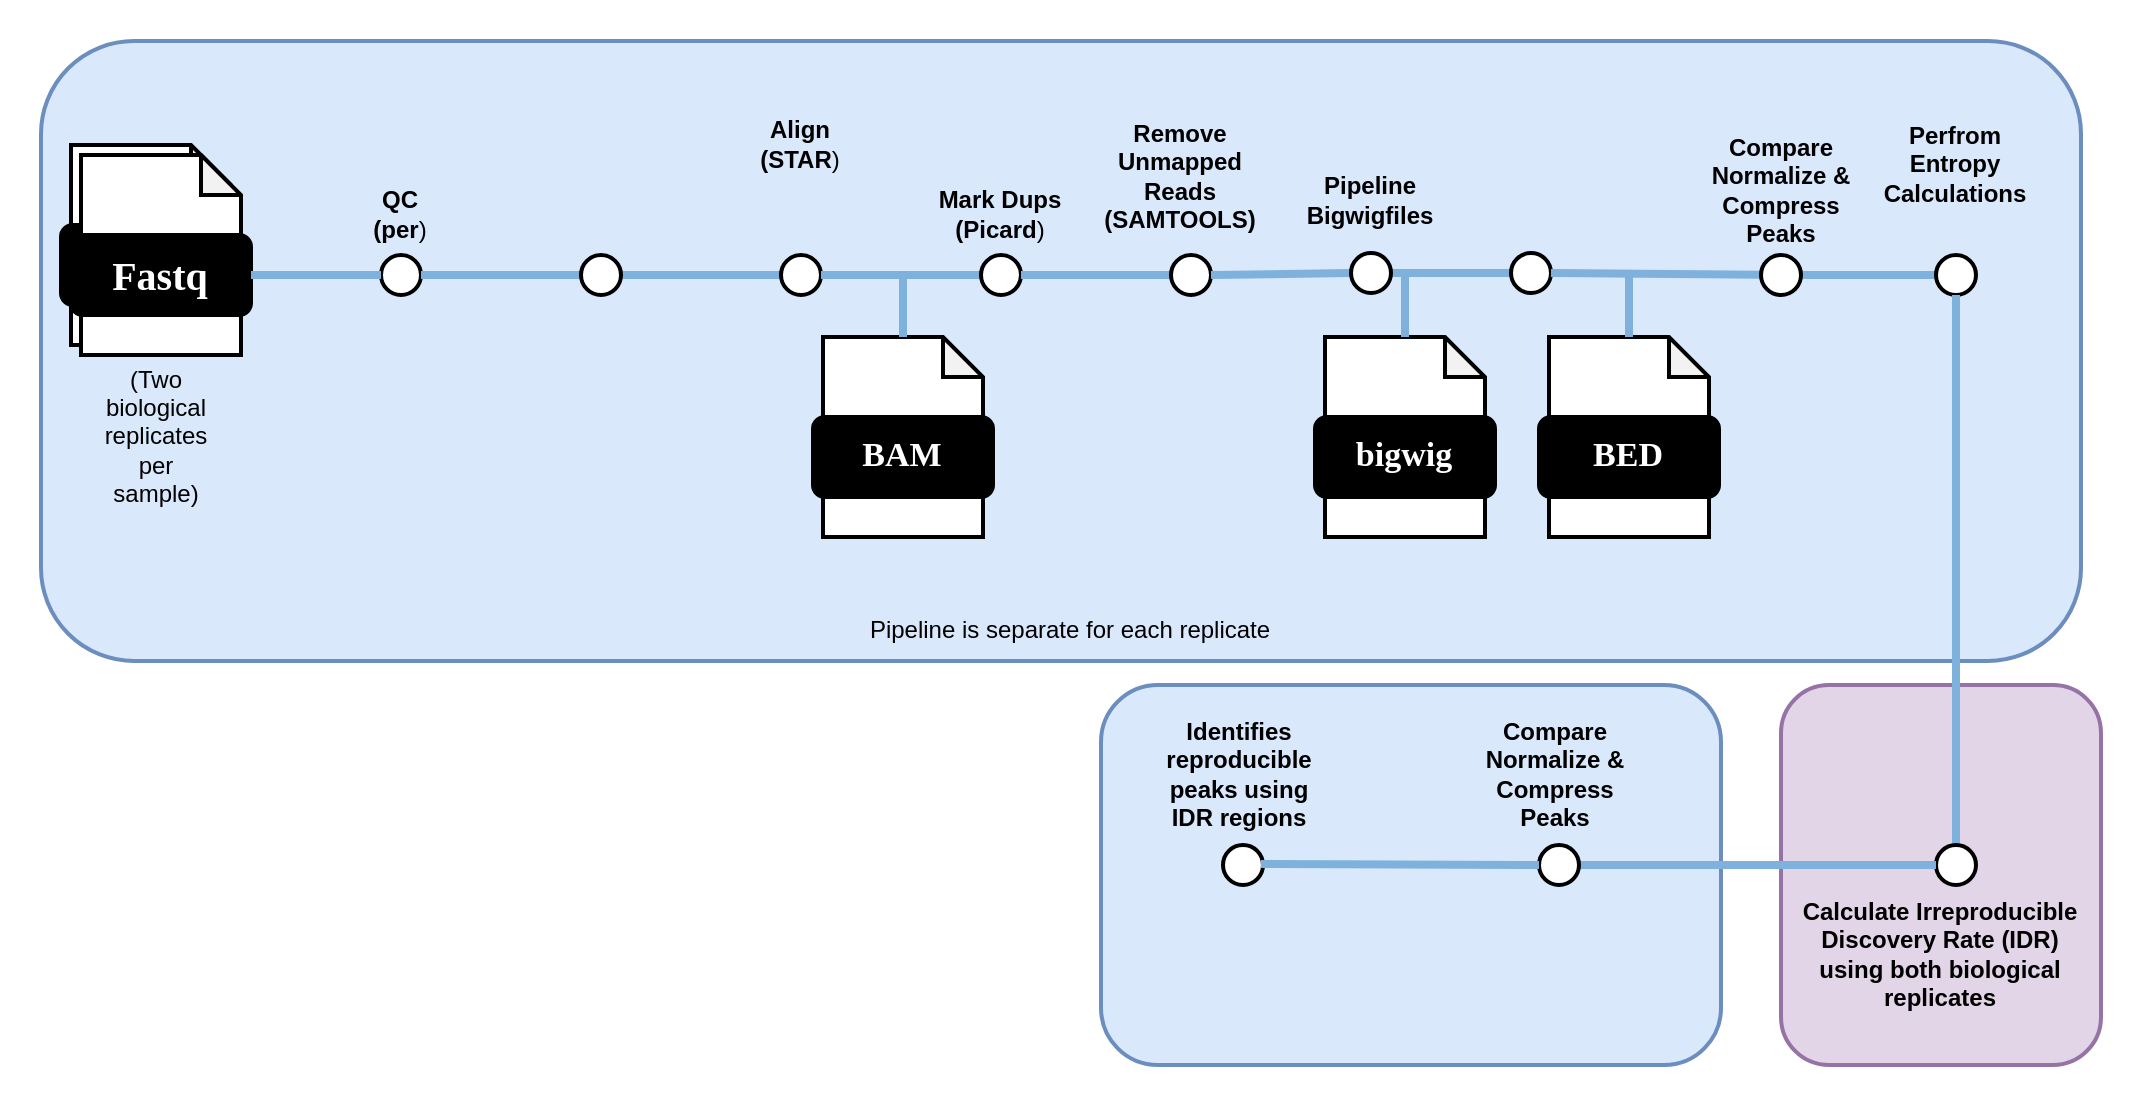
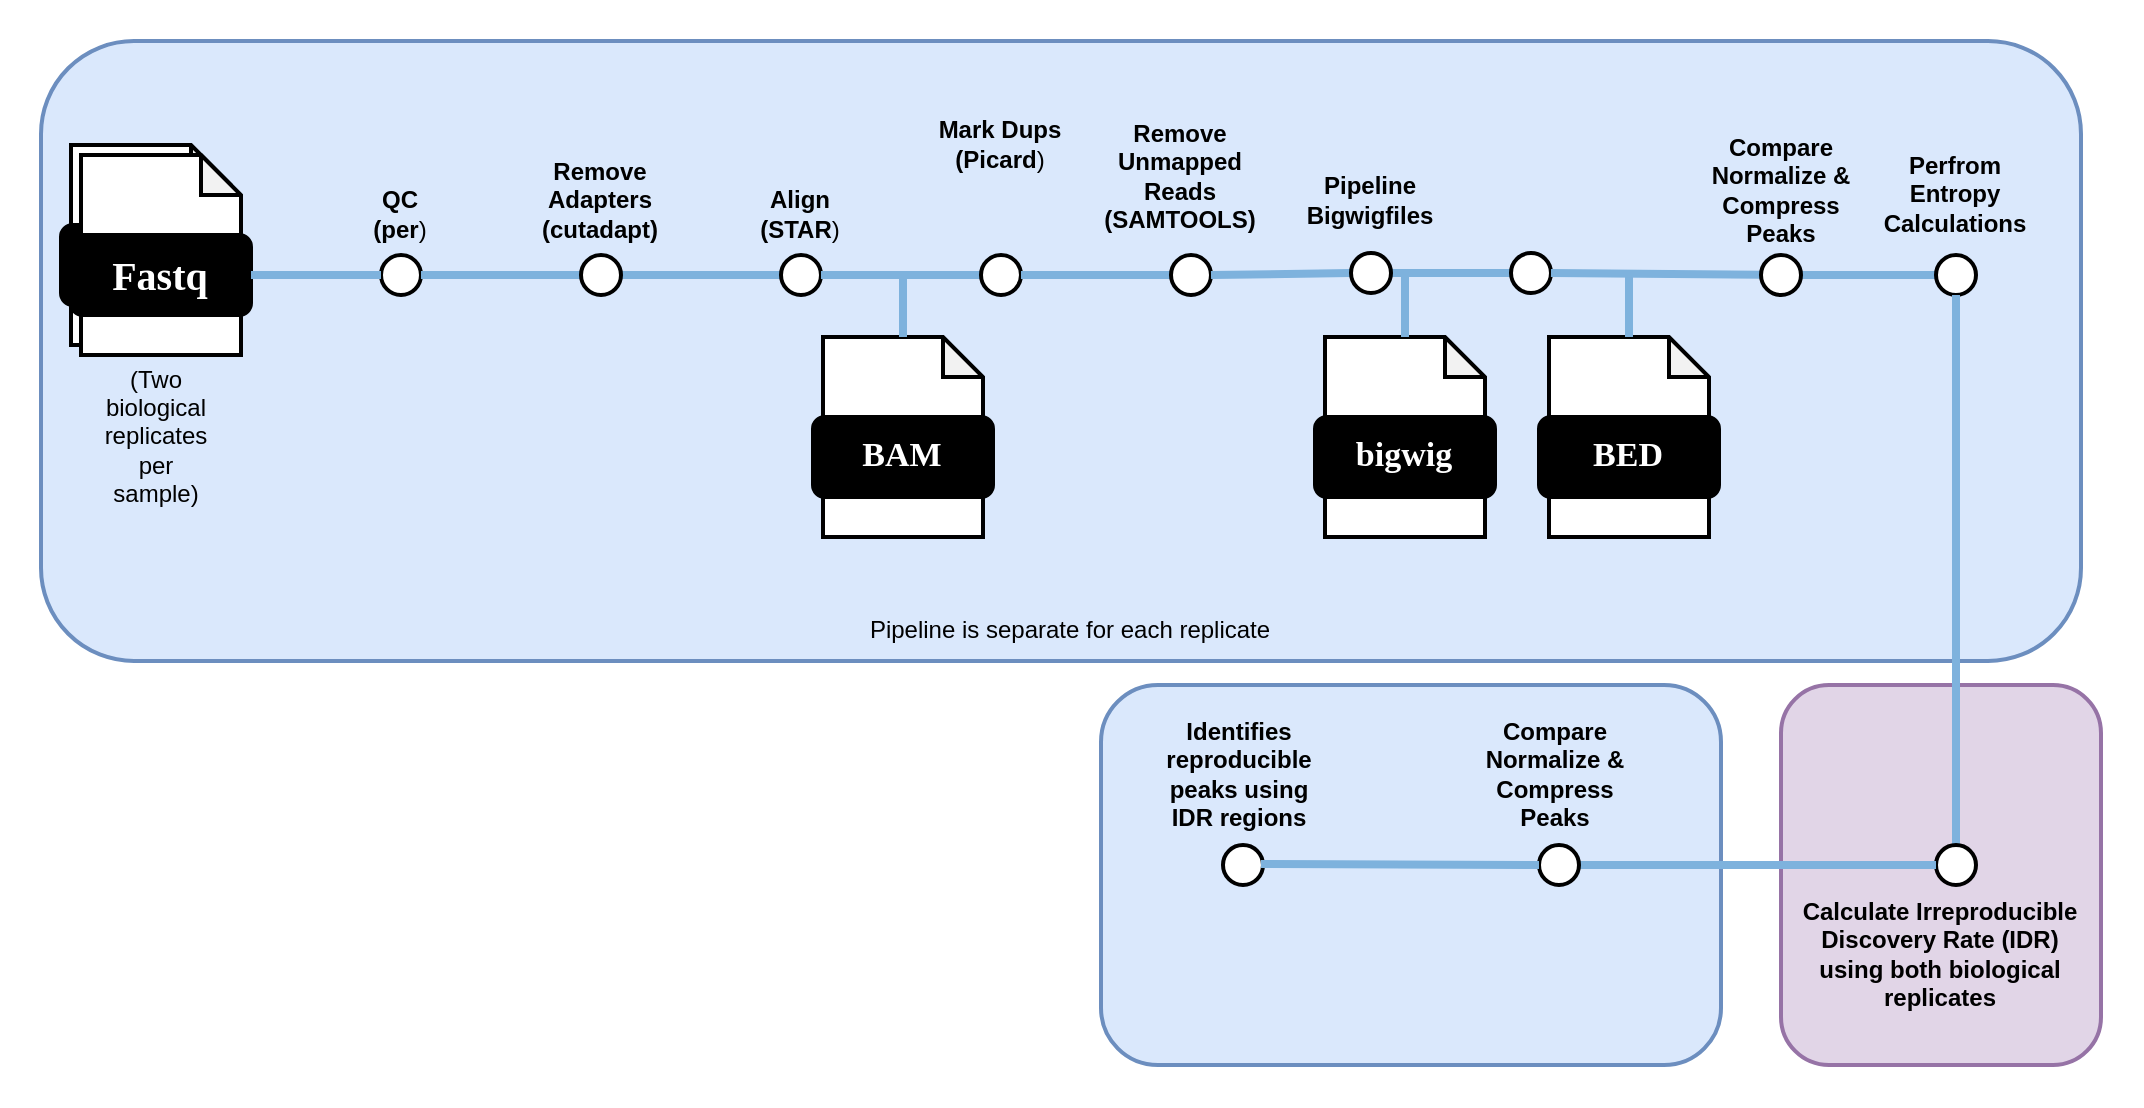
node "Align (STAR)": moved (801, 145) -> (801, 215)
node "Perfrom Entropy Calculations": moved (1956, 165) -> (1956, 195)
node "Remove Adapters (cutadapt)": added
node "Mark Dups (Picard)": moved (1001, 215) -> (1001, 145)
